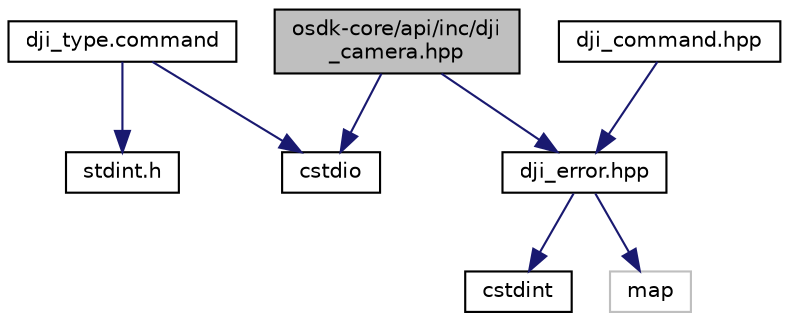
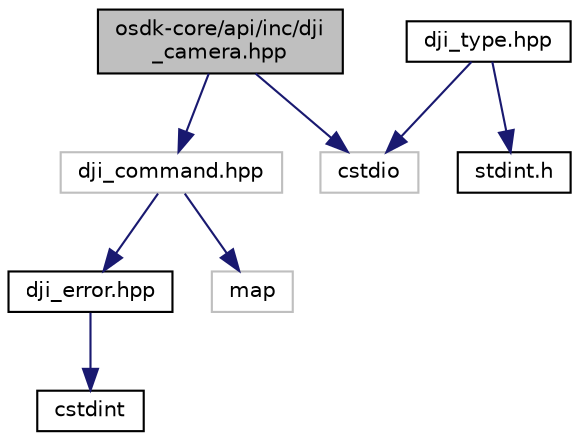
node "dji_type.command": label "dji_type.command" -> "dji_type.hpp"
node "dji_command.hpp": color black -> grey75
edge "osdk-core/api/inc/dji _camera.hpp" -> "dji_error.hpp": now "osdk-core/api/inc/dji _camera.hpp" -> "dji_command.hpp"
node "cstdio": color black -> grey75
edge "dji_error.hpp" -> "map": now "dji_command.hpp" -> "map"
